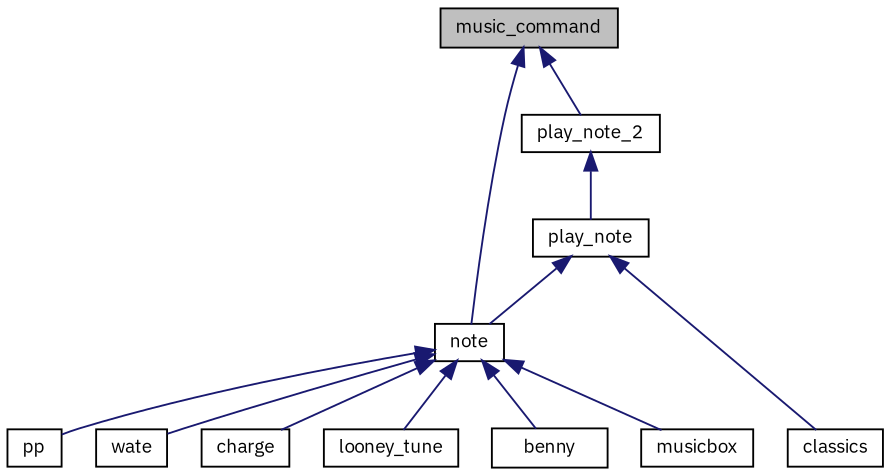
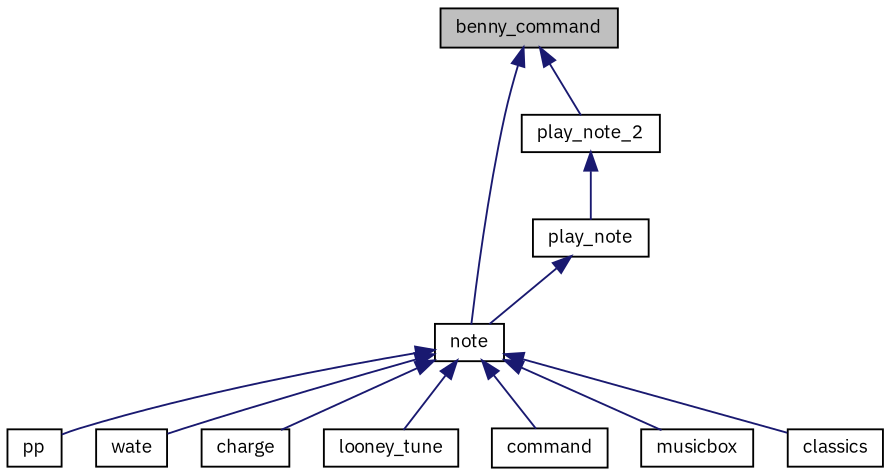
node "music_command": label "music_command" -> "benny_command"
edge "classics" -> "play_note": now "classics" -> "note"
node "benny": label "benny" -> "command"
